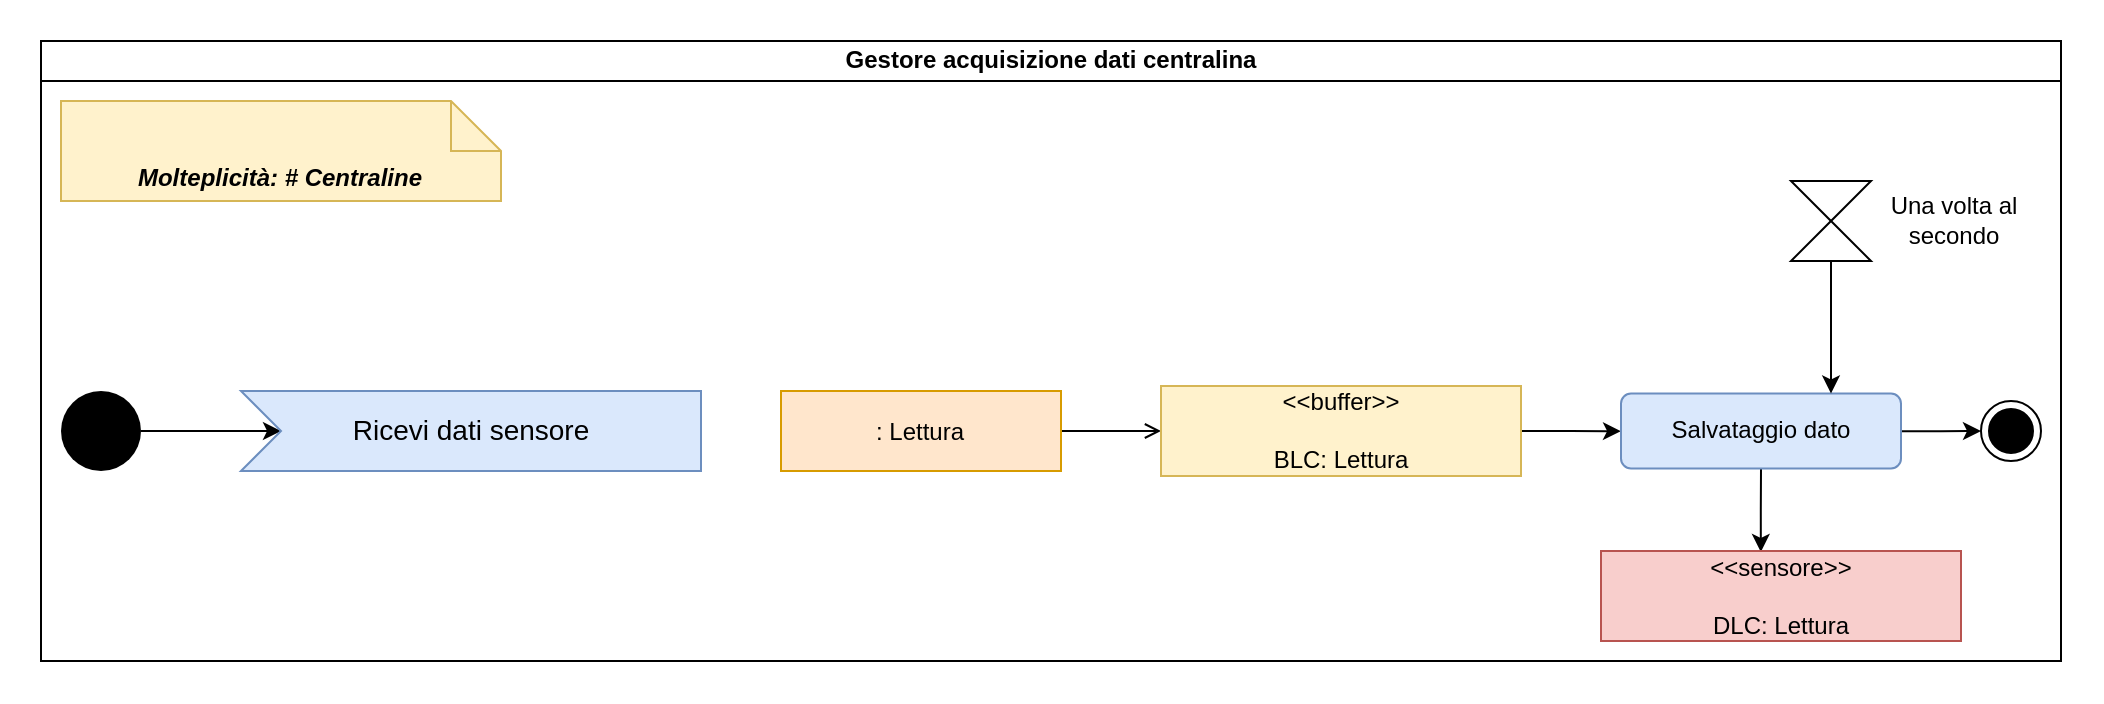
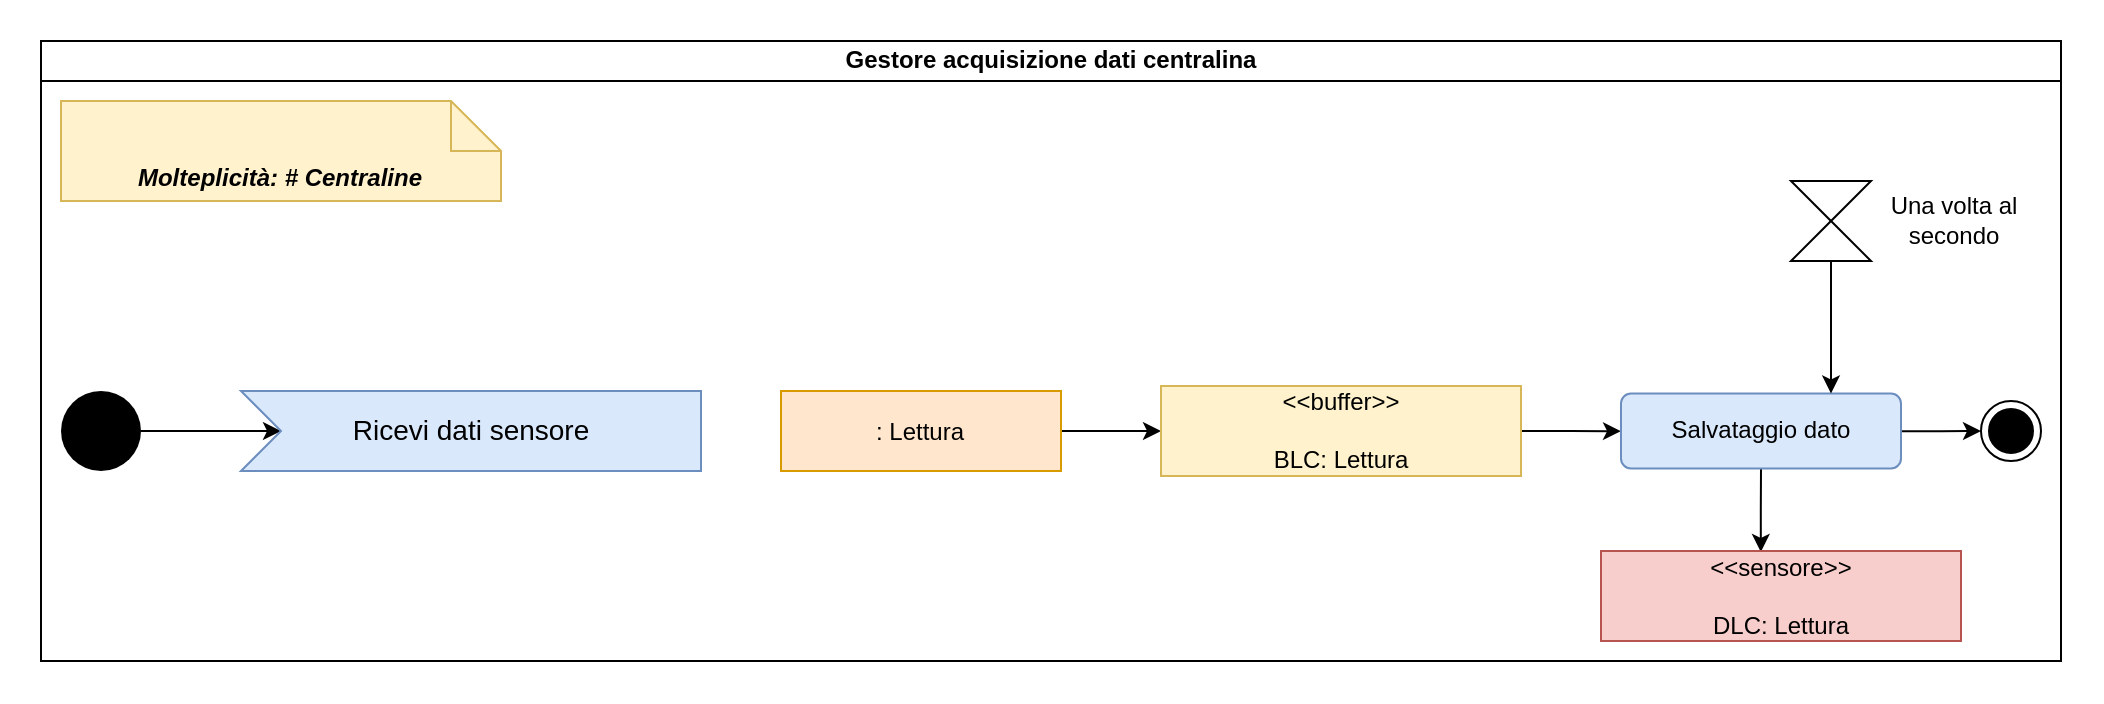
edge ": Lettura" -> "<<buffer>> BLC: Lettura": arrowhead open -> classic
